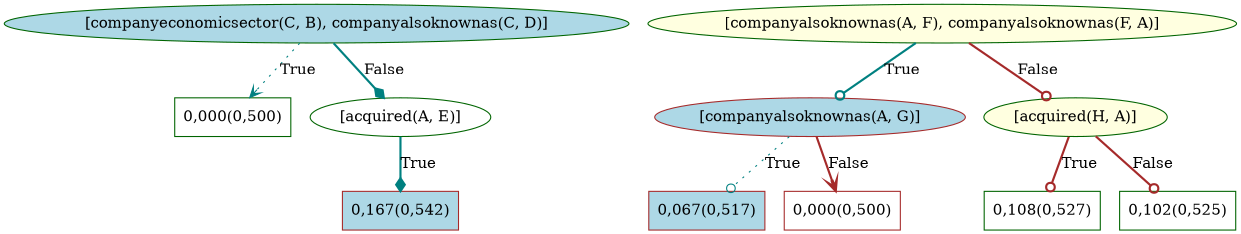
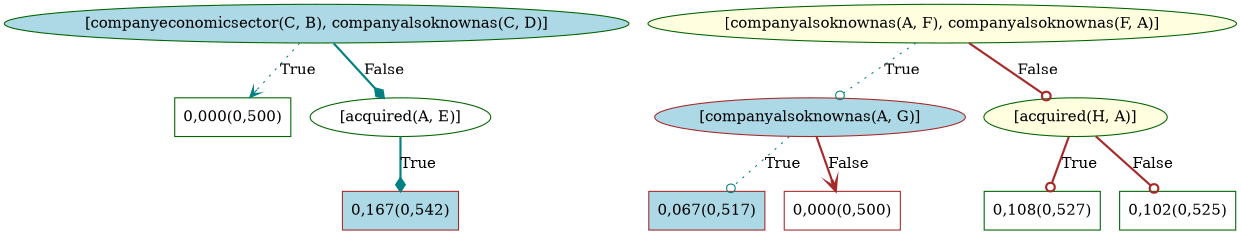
edge "[companyalsoknownas(A, F), companyalsoknownas(F, A)]" -> "[companyalsoknownas(A, G)]": style bold -> dotted
